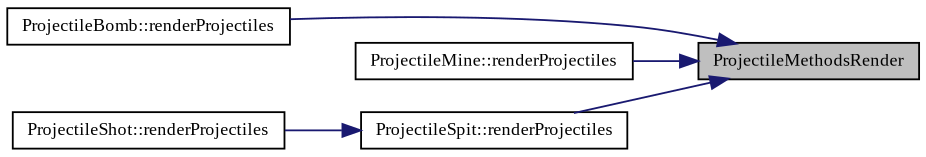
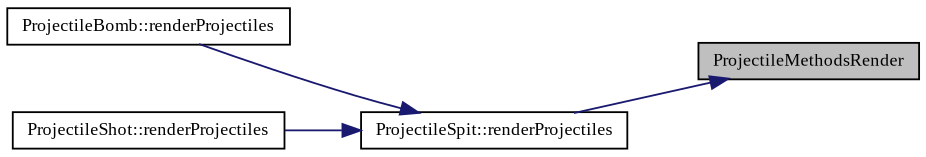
edge "ProjectileBomb::renderProjectiles" -> "ProjectileMethodsRender": now "ProjectileBomb::renderProjectiles" -> "ProjectileSpit::renderProjectiles"
node "ProjectileMine::renderProjectiles": removed
